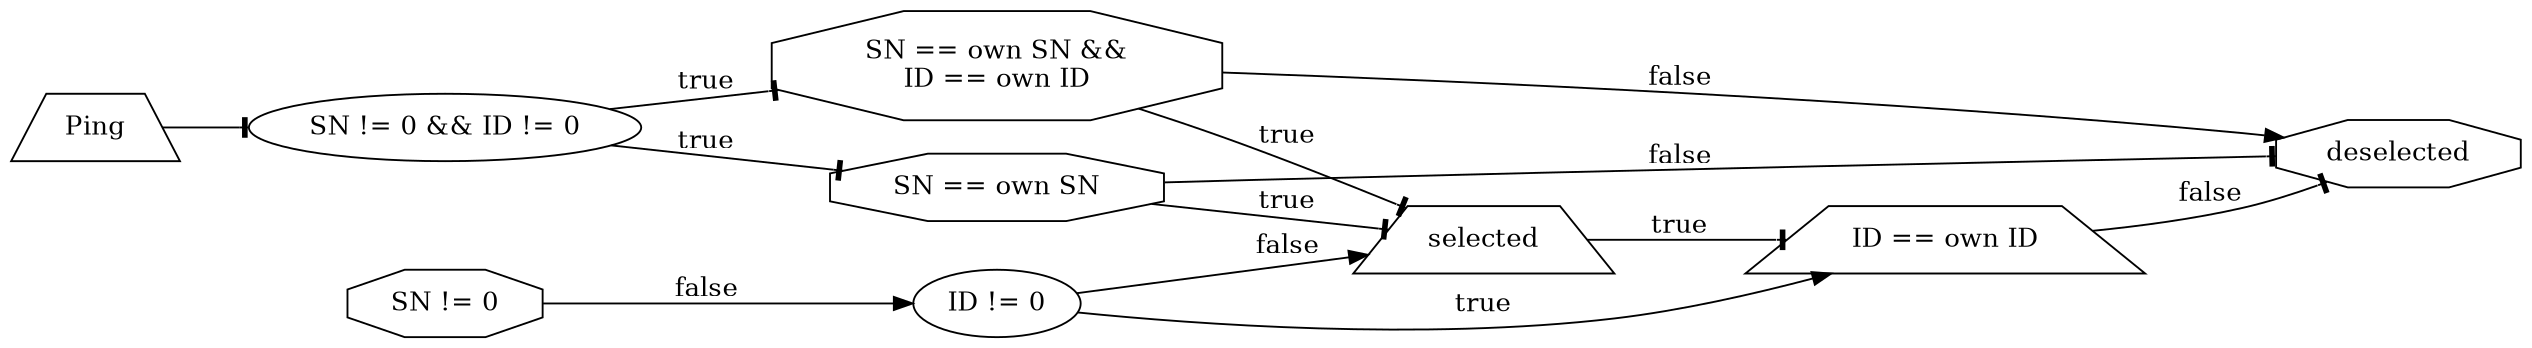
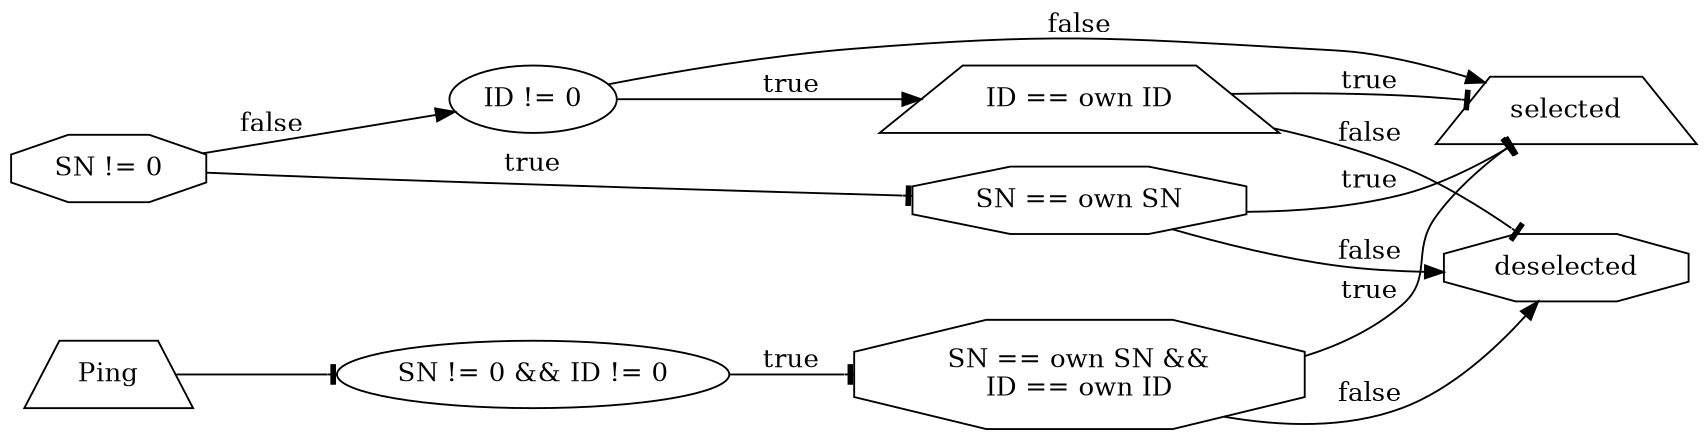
edge "SN != 0 && ID != 0" -> "SN == own SN": now "SN != 0" -> "SN == own SN"
edge "SN == own SN" -> "deselected": arrowhead tee -> normal
edge "selected" -> "ID == own ID": reversed
